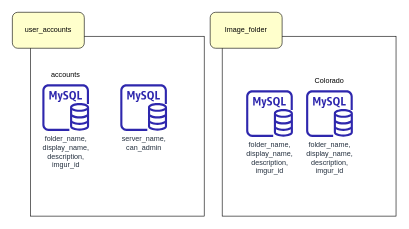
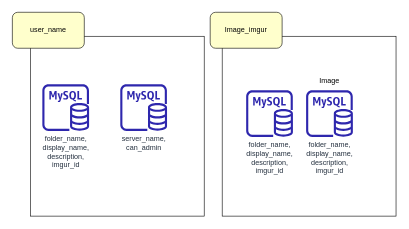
node "user_accounts": label "user_accounts" -> "user_name"
node "Image_folder": label "Image_folder" -> "Image_imgur"
node "accounts": removed
node "Colorado": label "Colorado" -> "Image"
